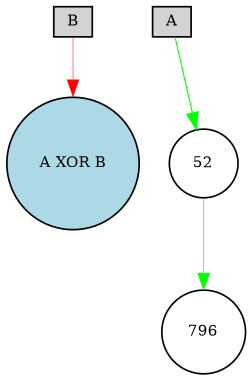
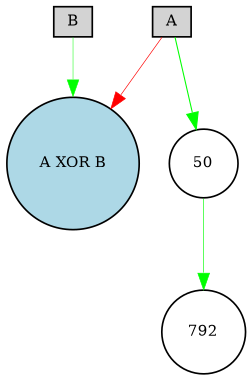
edge "B" -> "A XOR B": color red -> green
edge "A" -> "A XOR B": added
node "52": label "52" -> "50"
node "796": label "796" -> "792"
